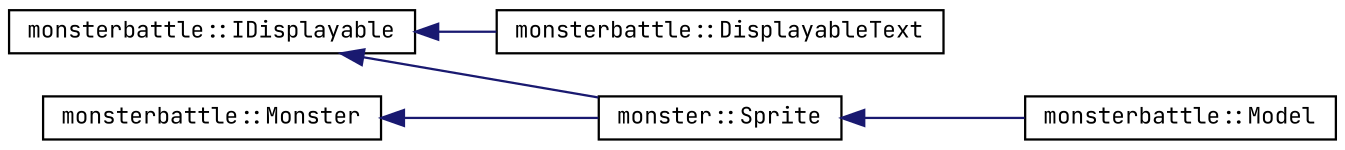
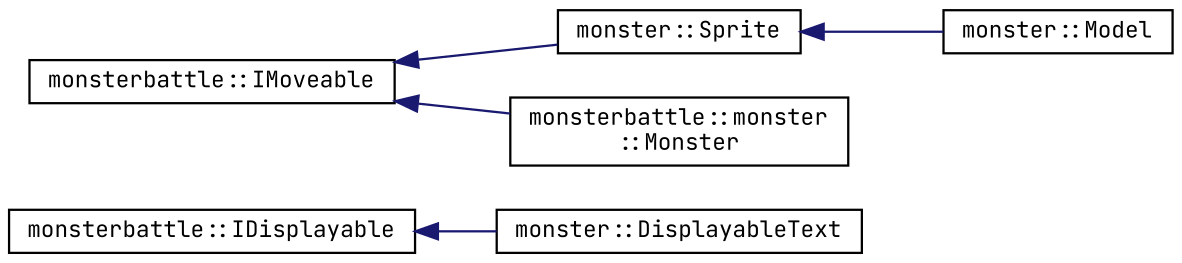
node "monsterbattle::DisplayableText": label "monsterbattle::DisplayableText" -> "monster::DisplayableText"
edge "monster::Sprite" -> "monsterbattle::IDisplayable": removed
node "monsterbattle::Monster": label "monsterbattle::Monster" -> "monsterbattle::IMoveable"
node "monsterbattle::Model": label "monsterbattle::Model" -> "monster::Model"
node "monsterbattle::monster ::Monster": added
